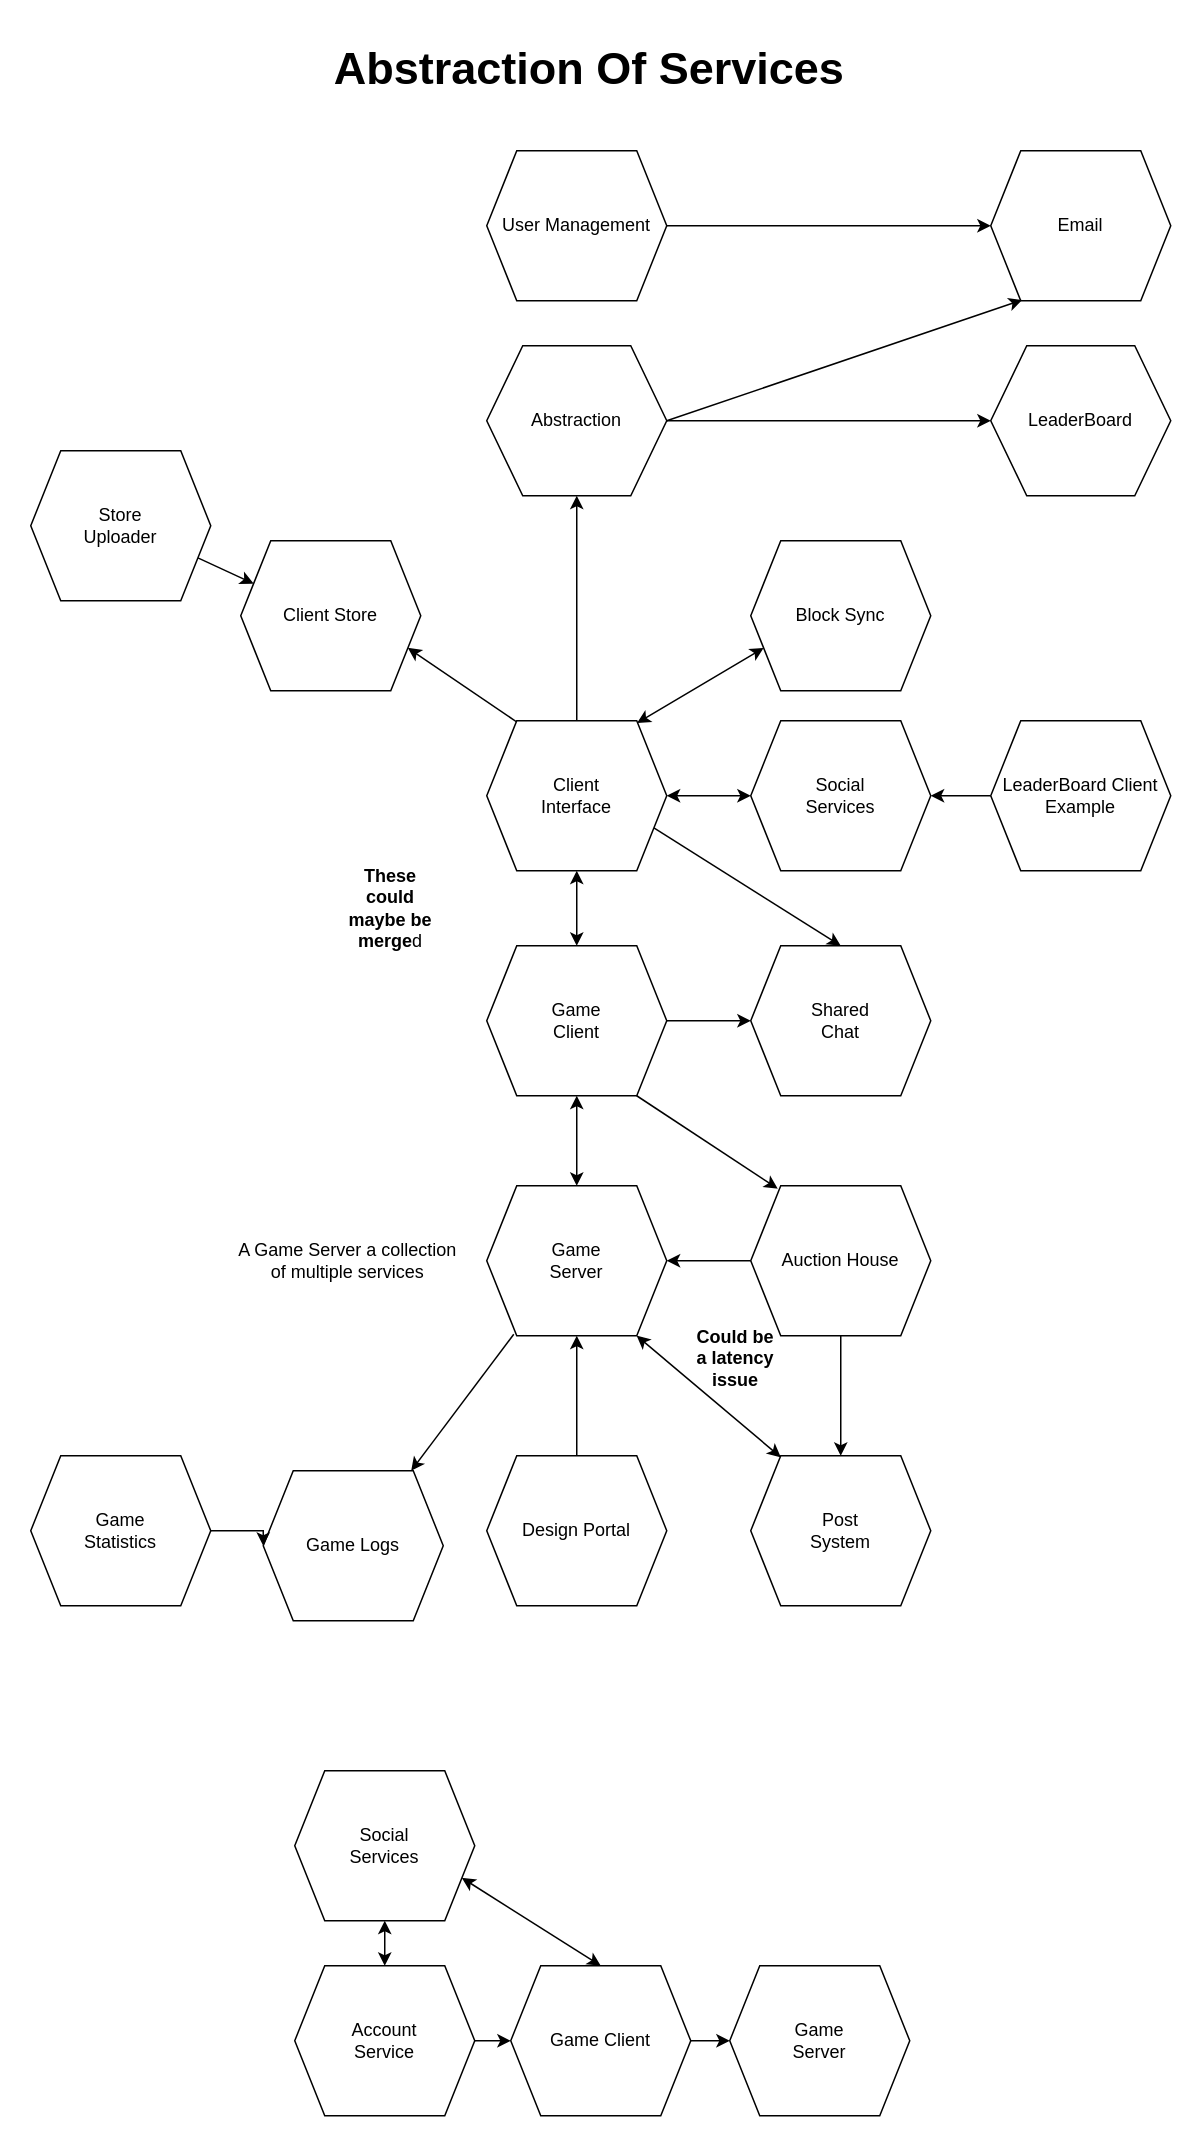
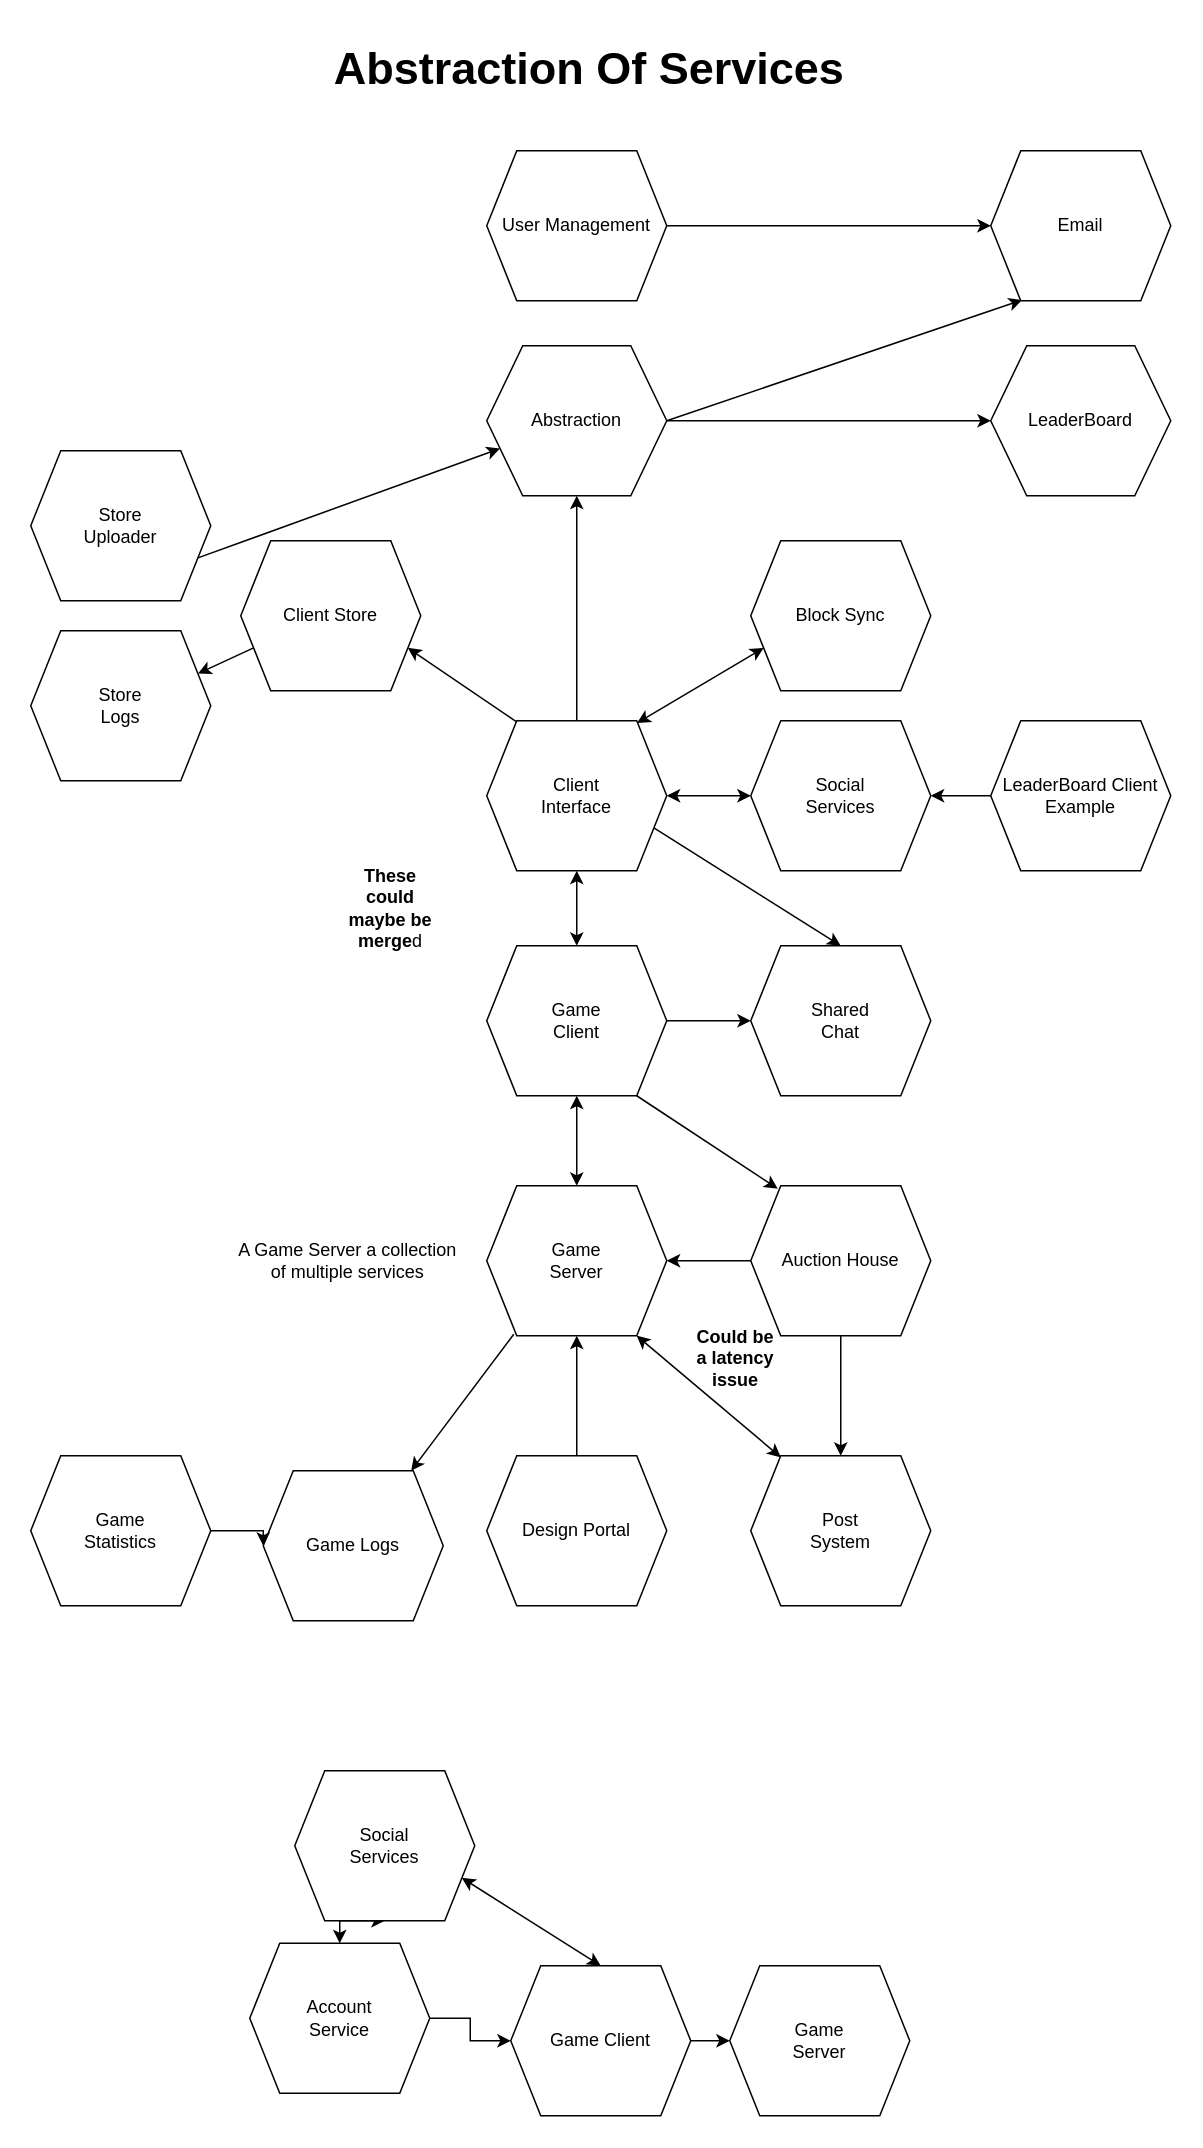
edge "Store Uploader" -> "Client Store": now "Store Uploader" -> "Abstraction"
edge "Client Store" -> "Store Logs": added
node "Store Logs": added
node "Account Service": moved (385, 2041) -> (340, 2018)
